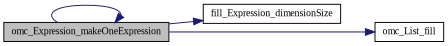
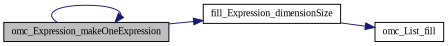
edge "omc_Expression_makeOneExpression" -> "omc_List_fill": now "fill_Expression_dimensionSize" -> "omc_List_fill"
